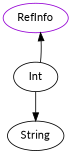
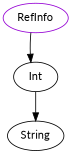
edge "Int" -> "RefInfo": reversed
